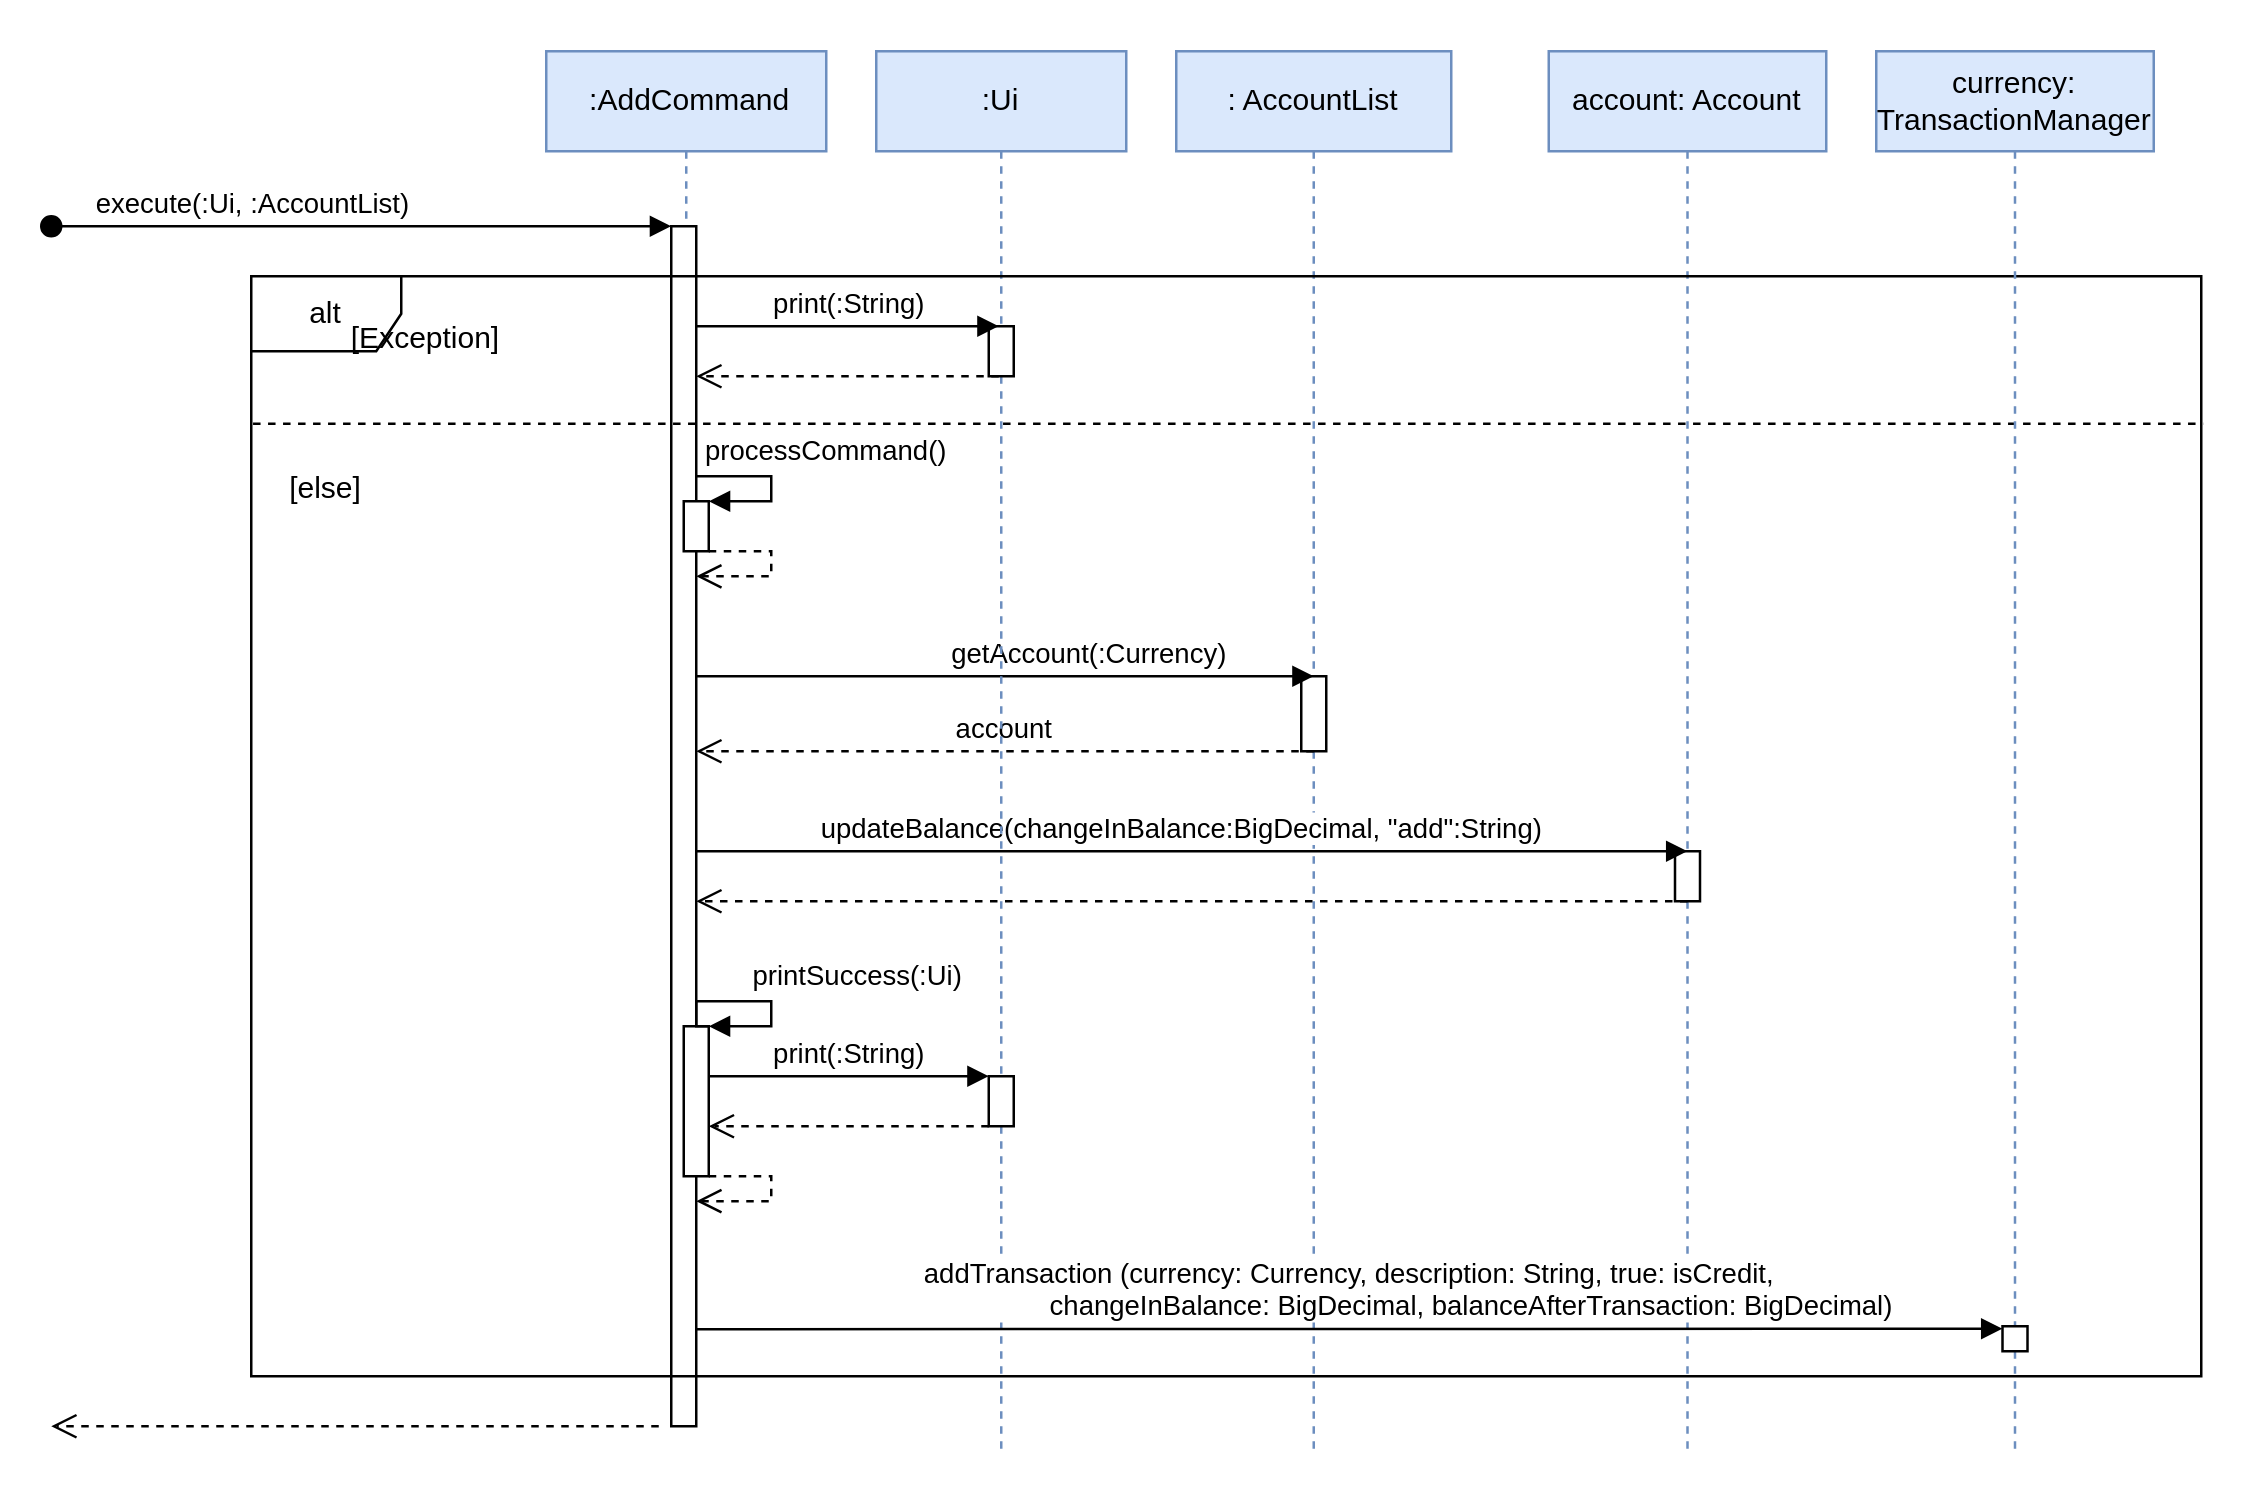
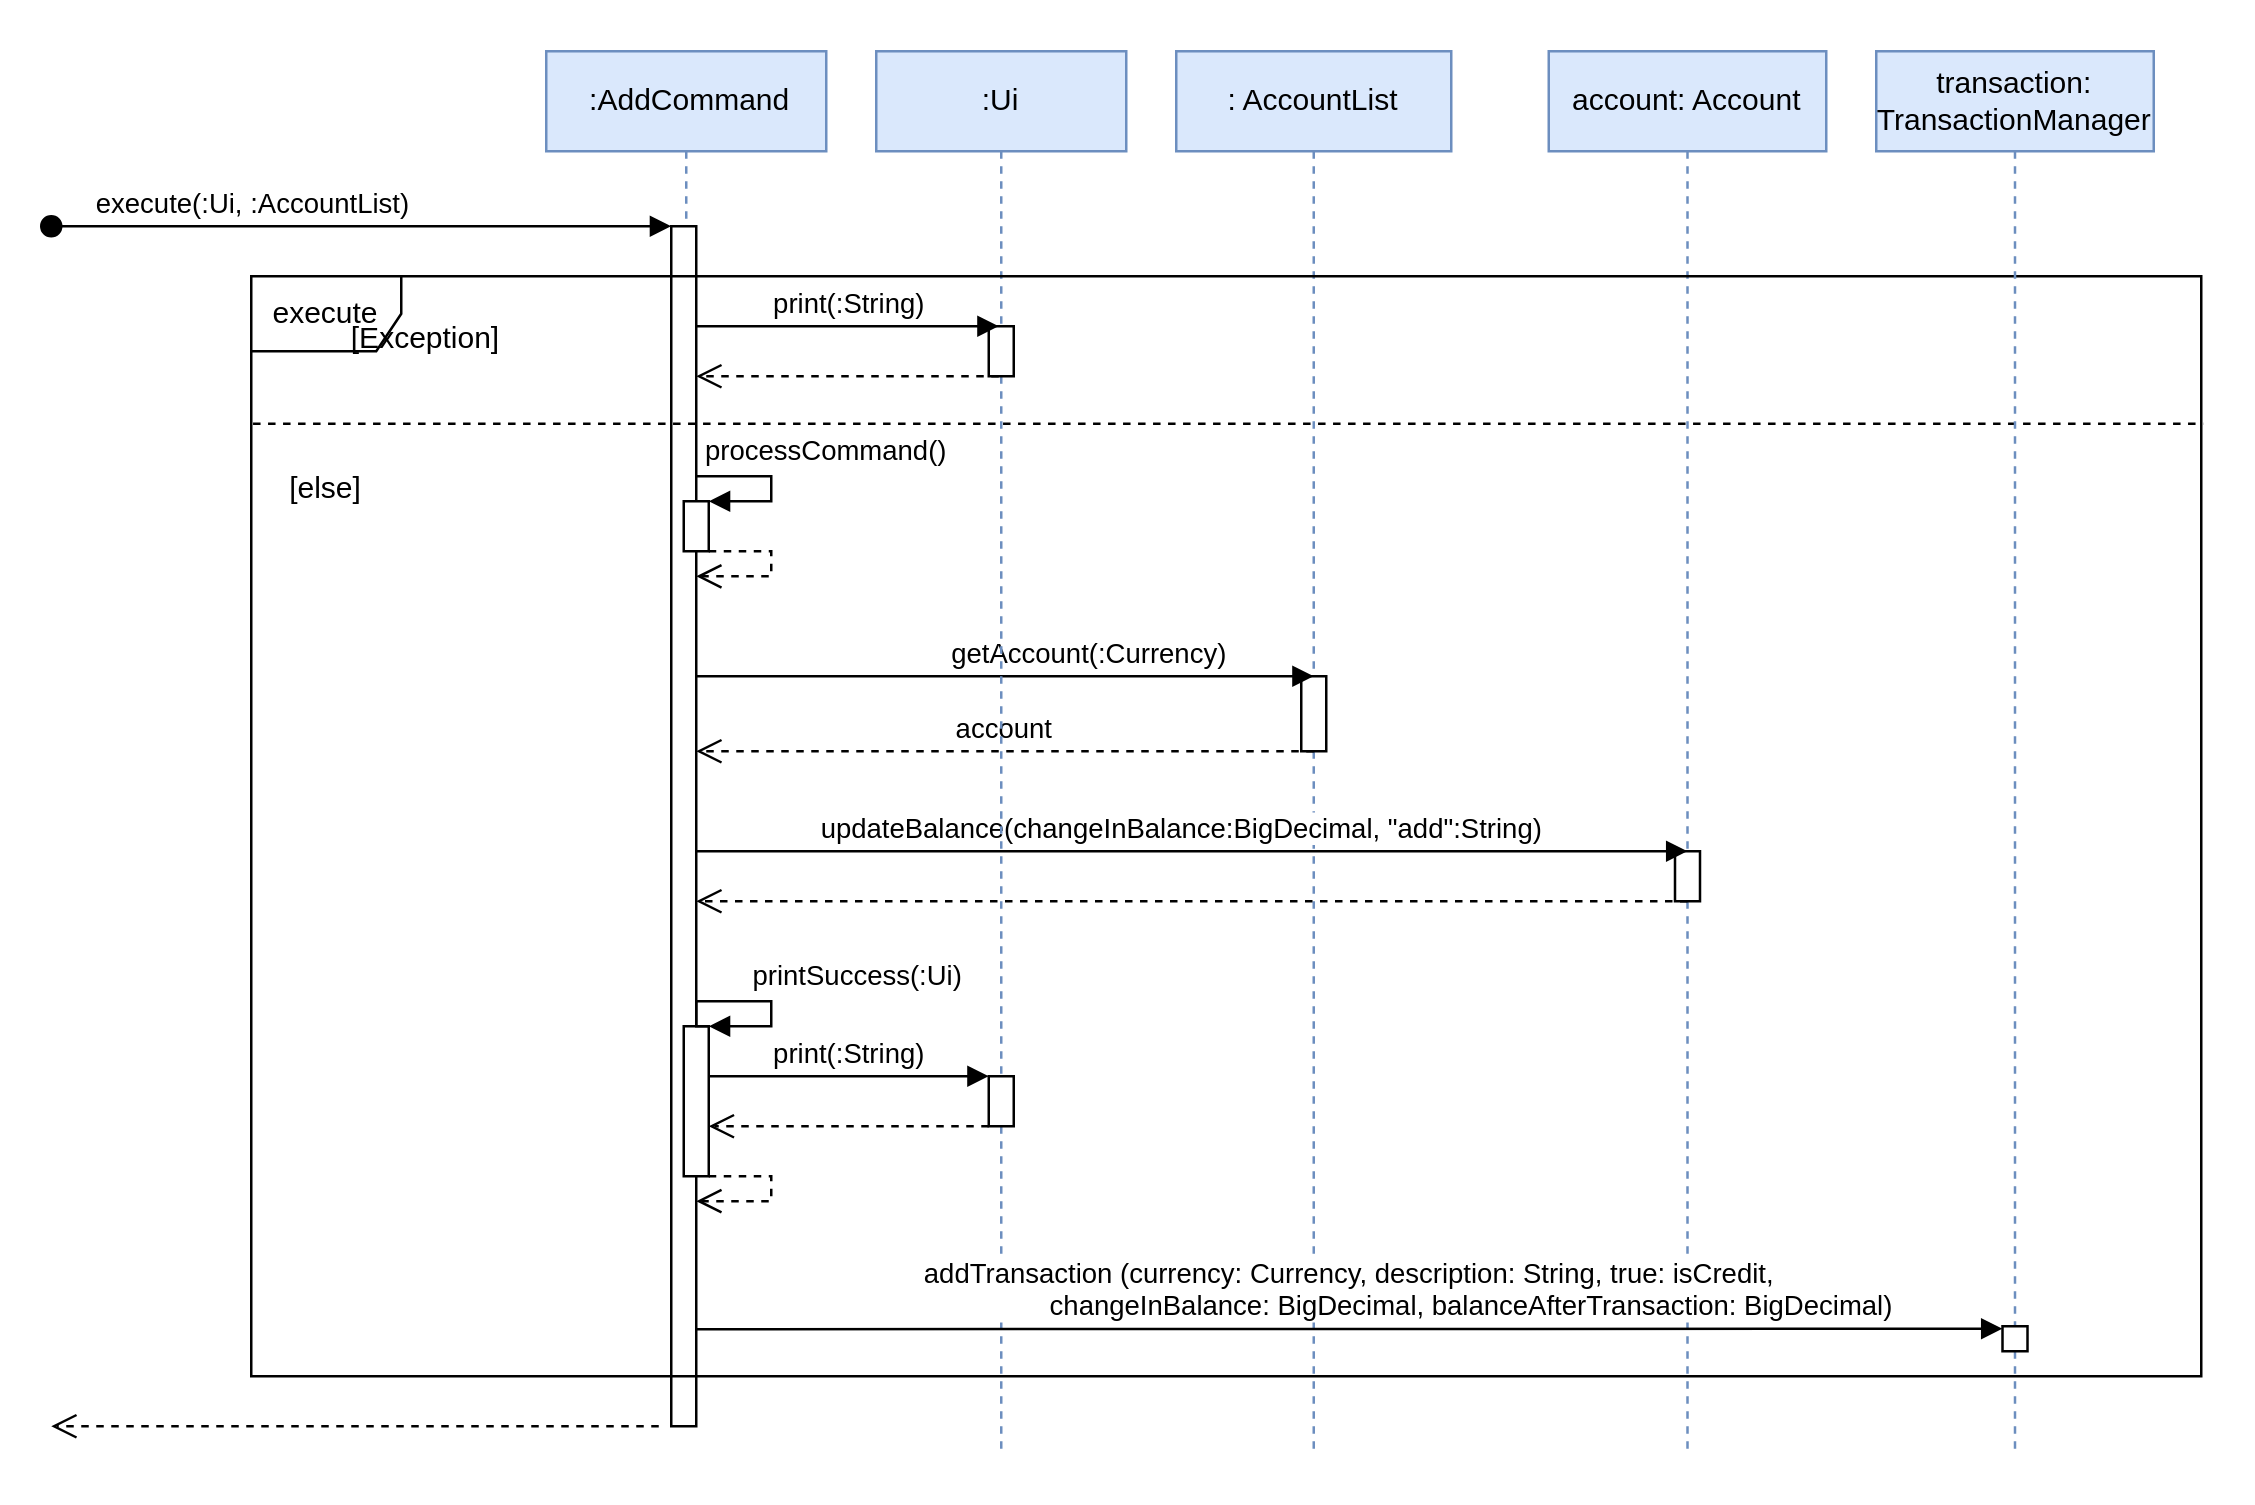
node "currency: TransactionManager": label "currency: TransactionManager" -> "transaction: TransactionManager"
node "alt": label "alt" -> "execute"
